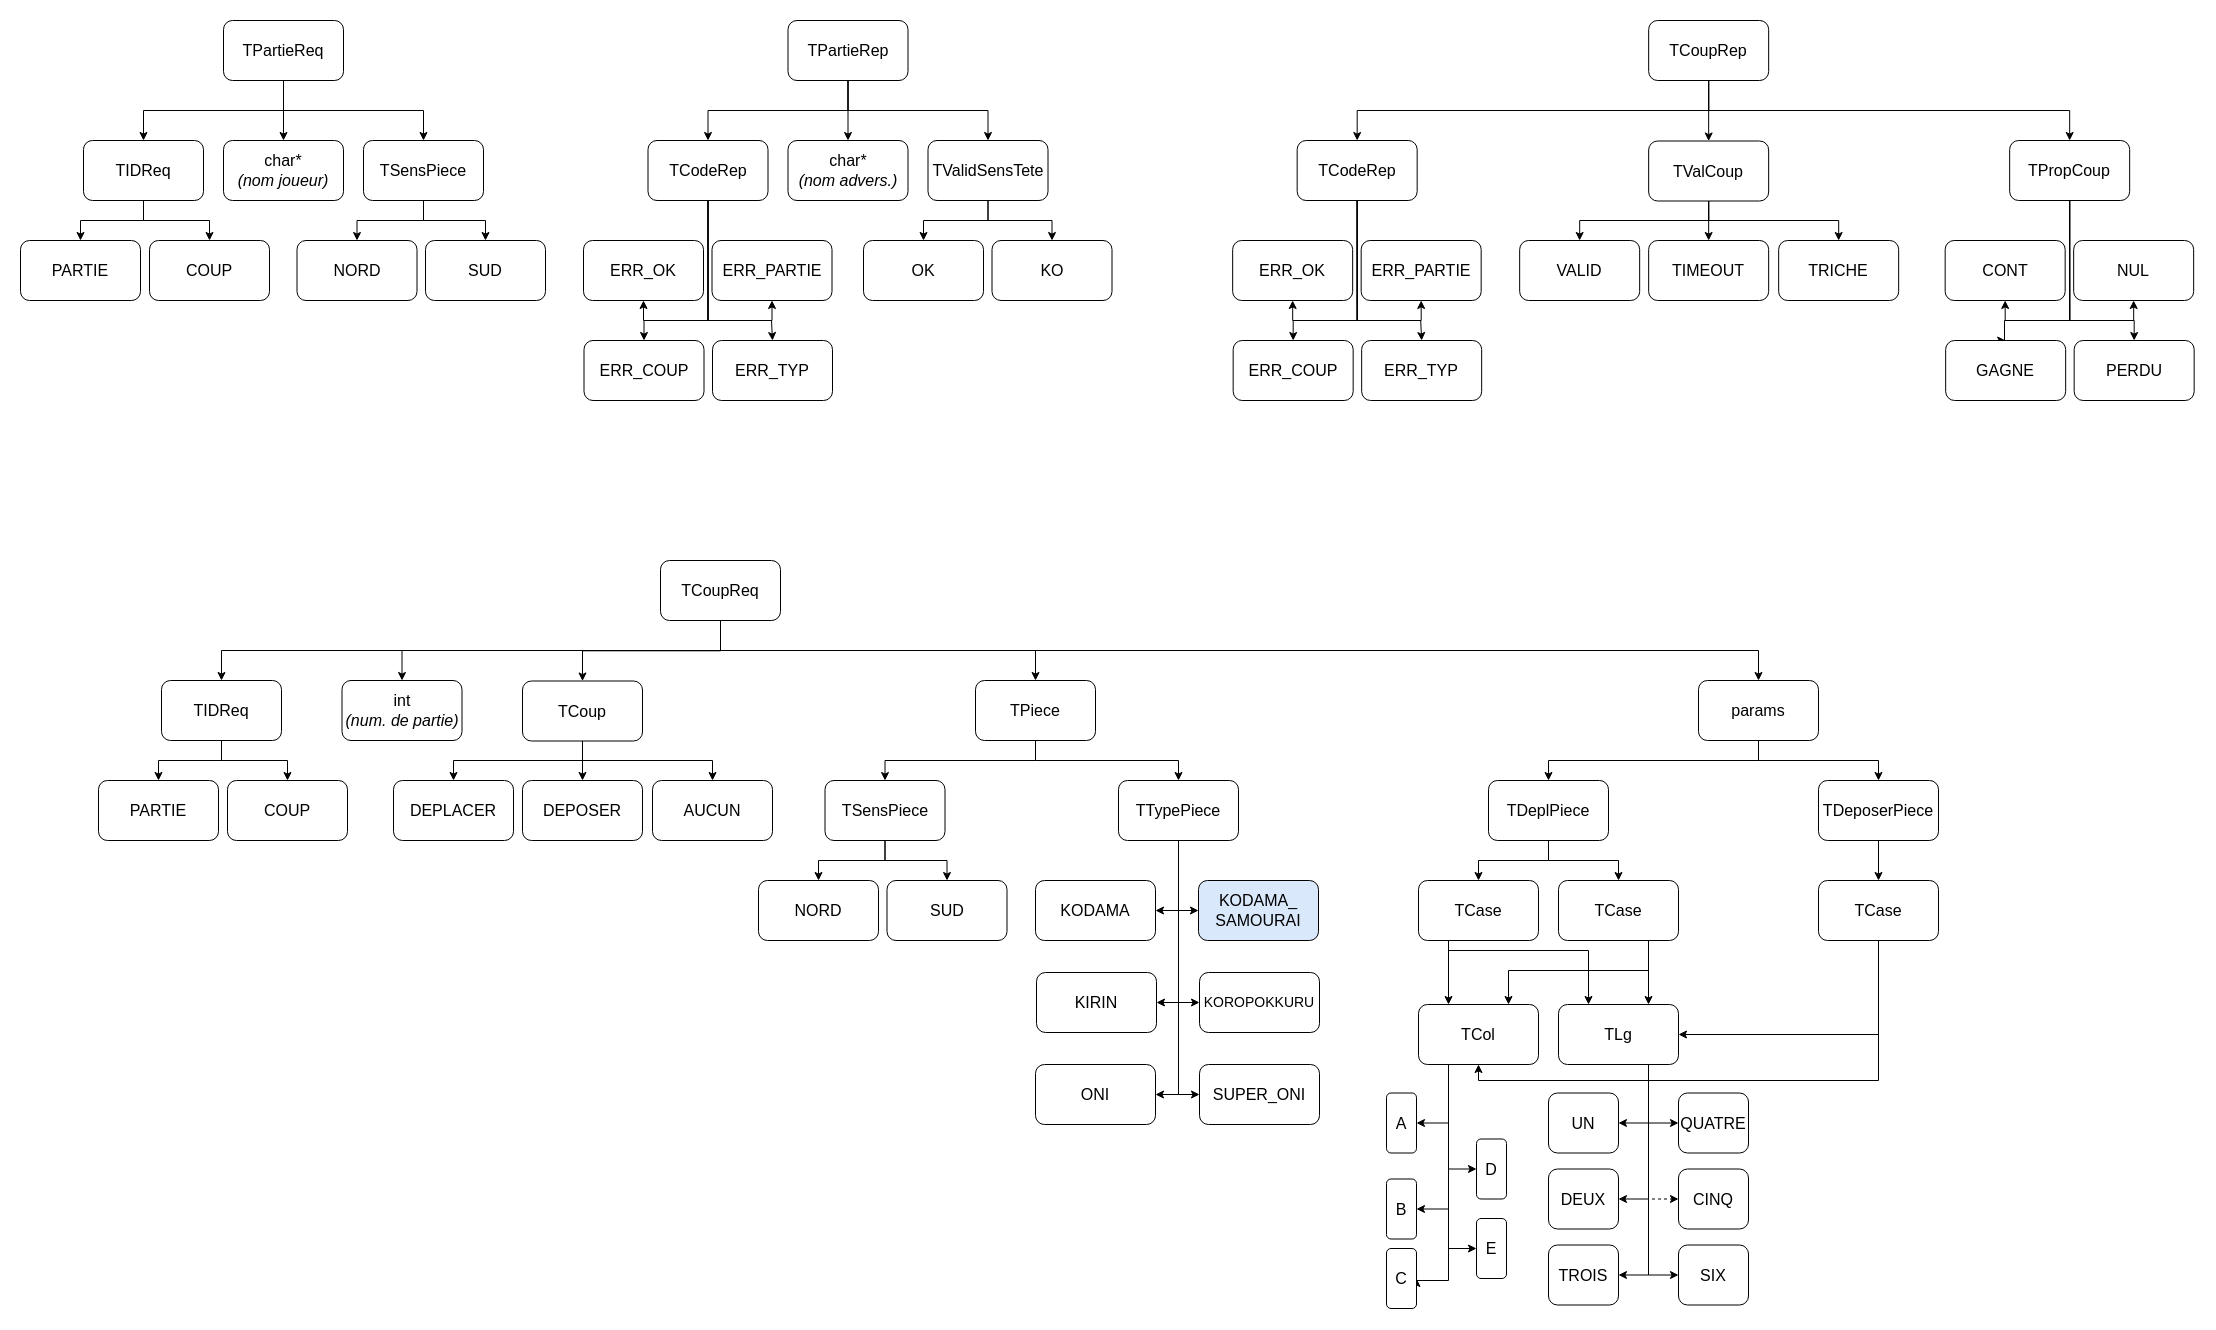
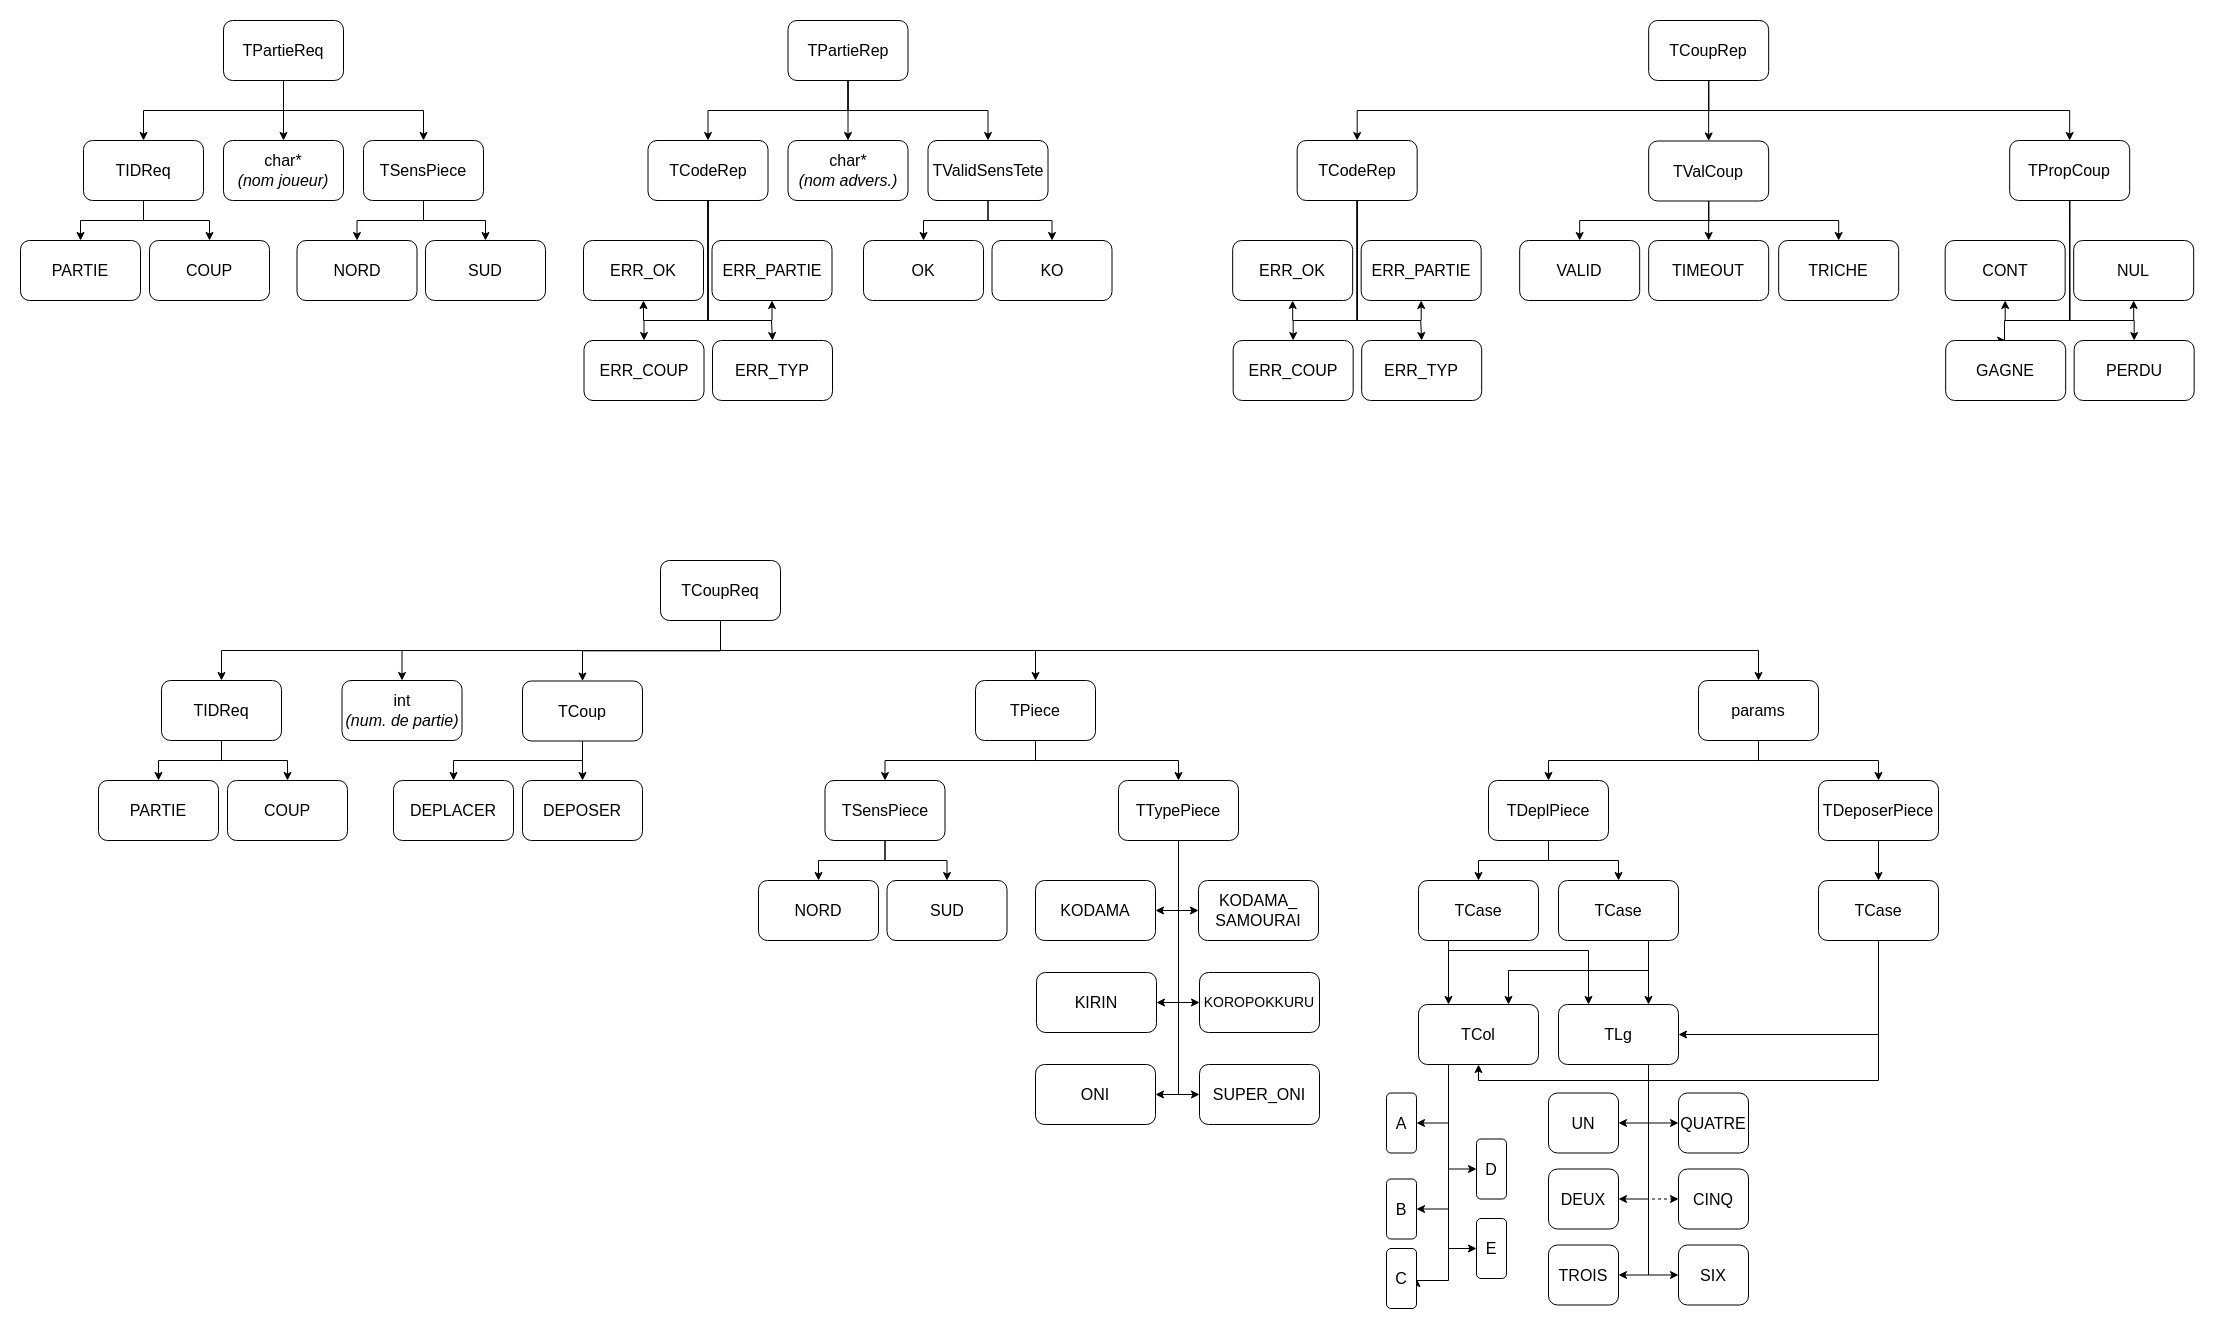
edge "TCoup" -> "AUCUN": removed
node "AUCUN": removed
node "KODAMA_ SAMOURAI": fillcolor #dae8fc -> #ffffff
